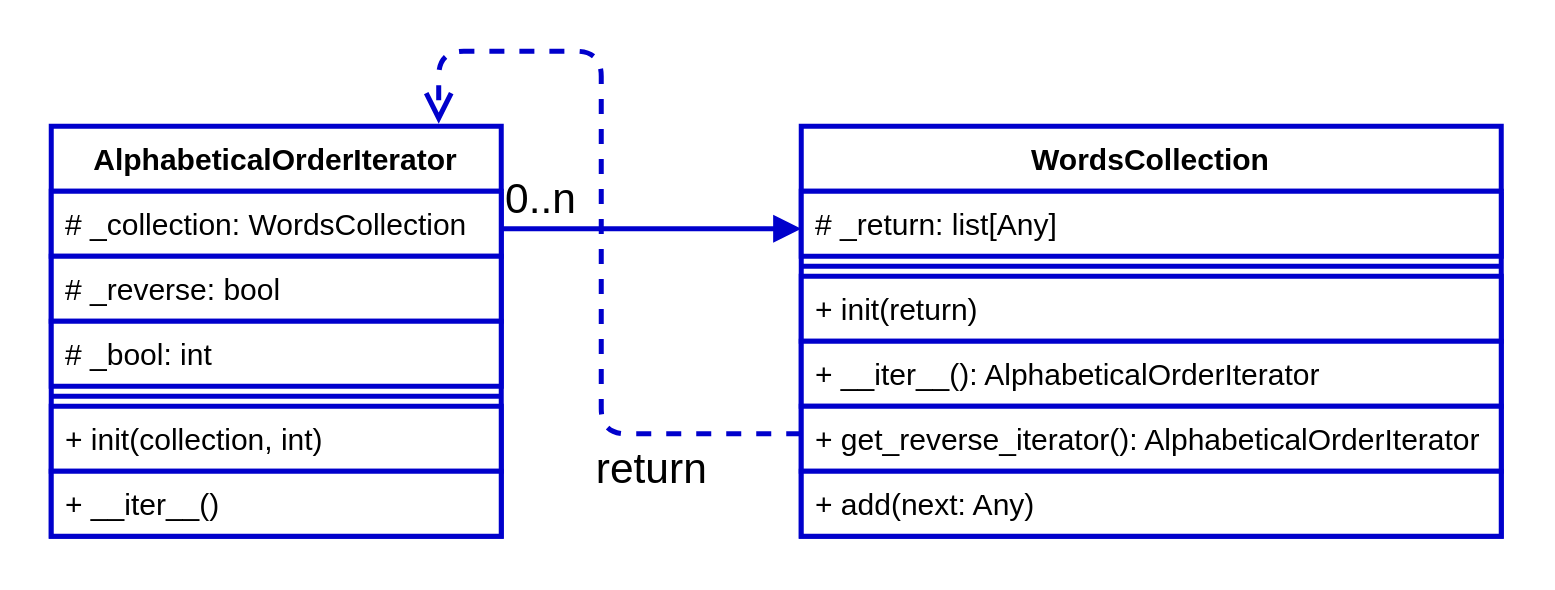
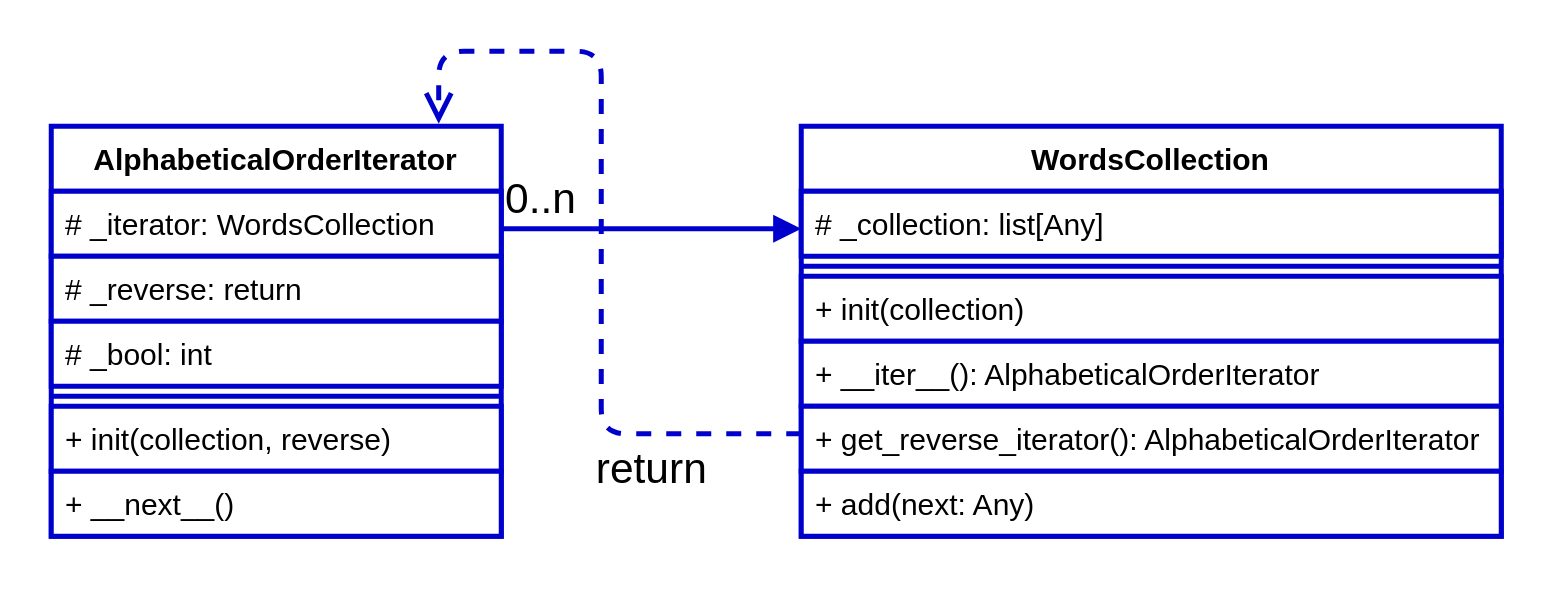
node "# _collection: WordsCollection": label "# _collection: WordsCollection" -> "# _iterator: WordsCollection"
node "# _return: list[Any]": label "# _return: list[Any]" -> "# _collection: list[Any]"
node "# _reverse: bool": label "# _reverse: bool" -> "# _reverse: return"
node "+ init(return)": label "+ init(return)" -> "+ init(collection)"
node "+ init(collection, int)": label "+ init(collection, int)" -> "+ init(collection, reverse)"
node "+ __iter__()": label "+ __iter__()" -> "+ __next__()"
